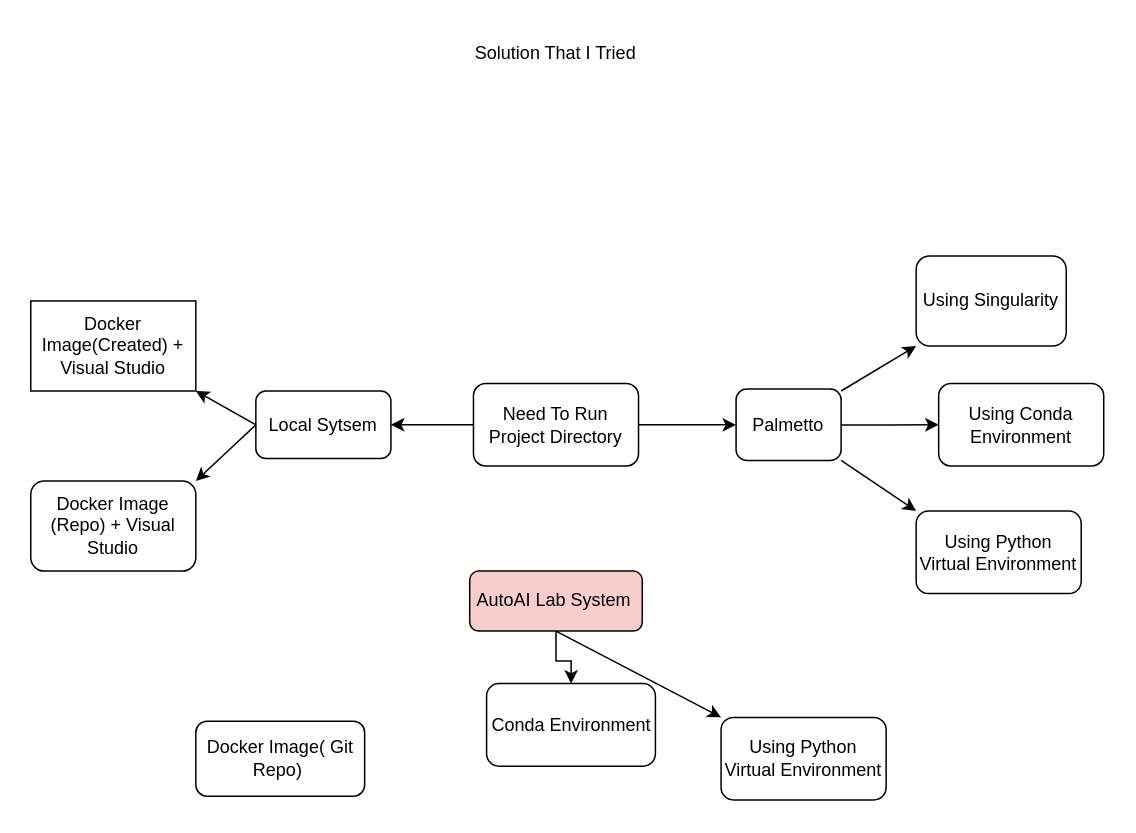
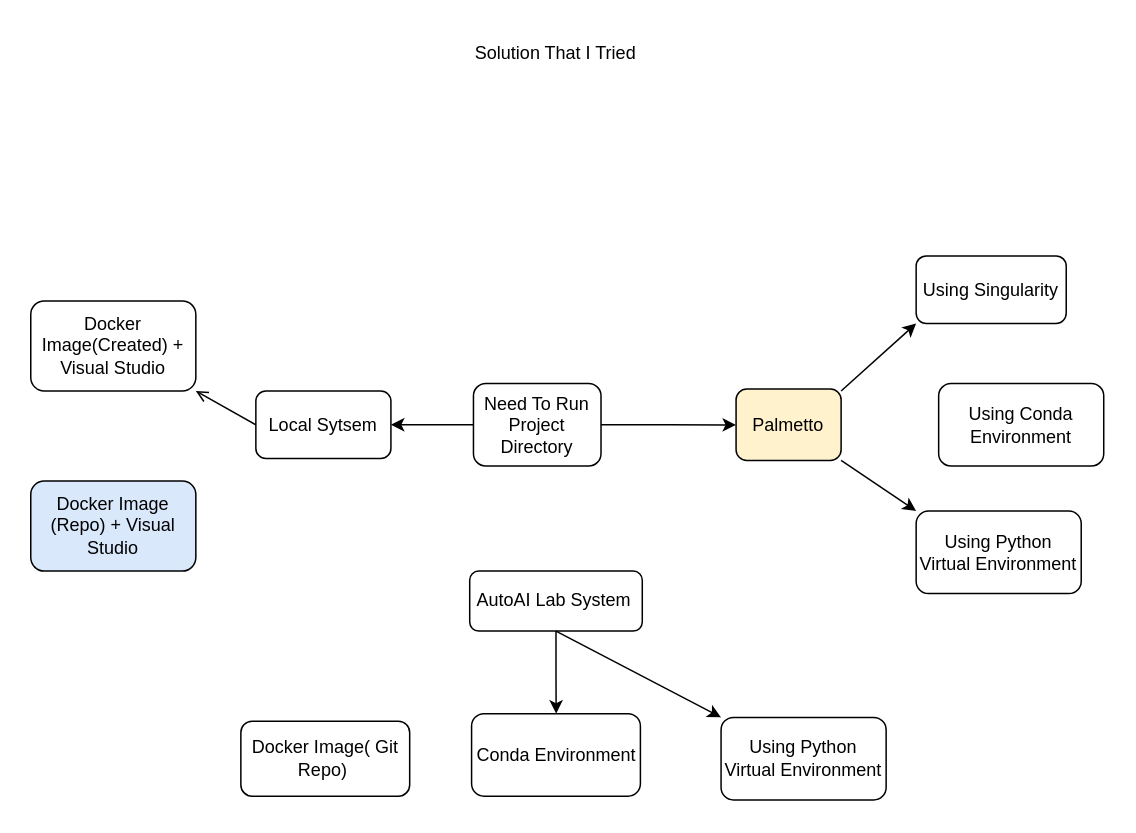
node "Using Singularity": size 150x90 -> 150x68
node "Docker Image(Created) + Visual Studio": shape rectangle -> rounded rectangle
edge "Local Sytsem" -> "Docker Image(Created) + Visual Studio": arrowhead classic -> open
node "Need To Run Project Directory": size 165x83 -> 128x83
node "Palmetto": fillcolor #ffffff -> #fff2cc
edge "Palmetto" -> "Using Conda Environment": removed
edge "Local Sytsem" -> "Docker Image (Repo) + Visual Studio": removed
node "Docker Image (Repo) + Visual Studio": fillcolor #ffffff -> #dae8fc
node "AutoAI Lab System": fillcolor #f8cecc -> #ffffff
node "Conda Environment": moved (571, 725) -> (556, 755)
node "Docker Image( Git Repo)": moved (280, 758) -> (325, 758)
